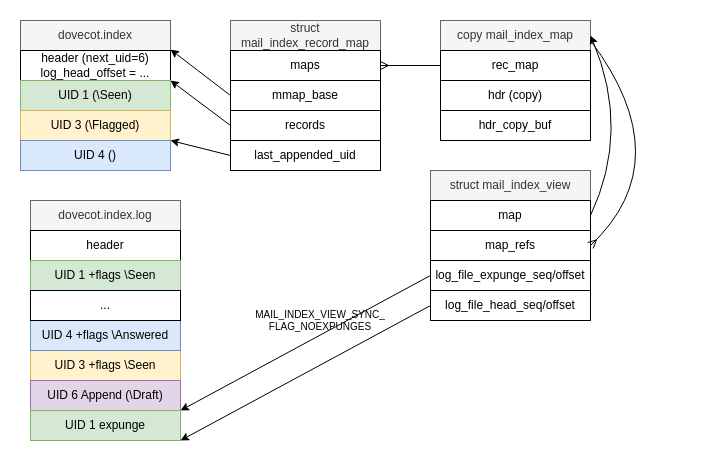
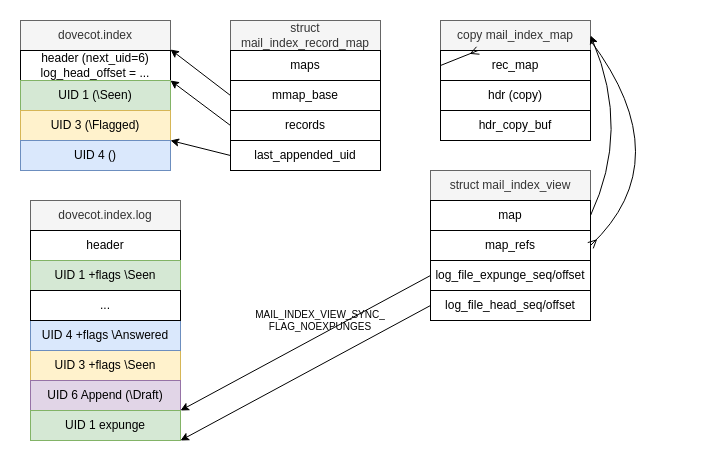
edge "rec_map" -> "maps": now "rec_map" -> "copy mail_index_map"
